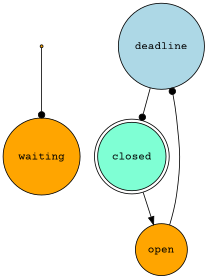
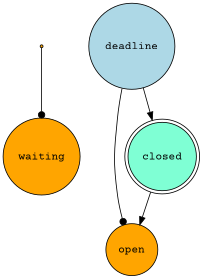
edge "deadline" -> "closed": arrowhead dot -> normal
edge "open" -> "deadline": reversed
